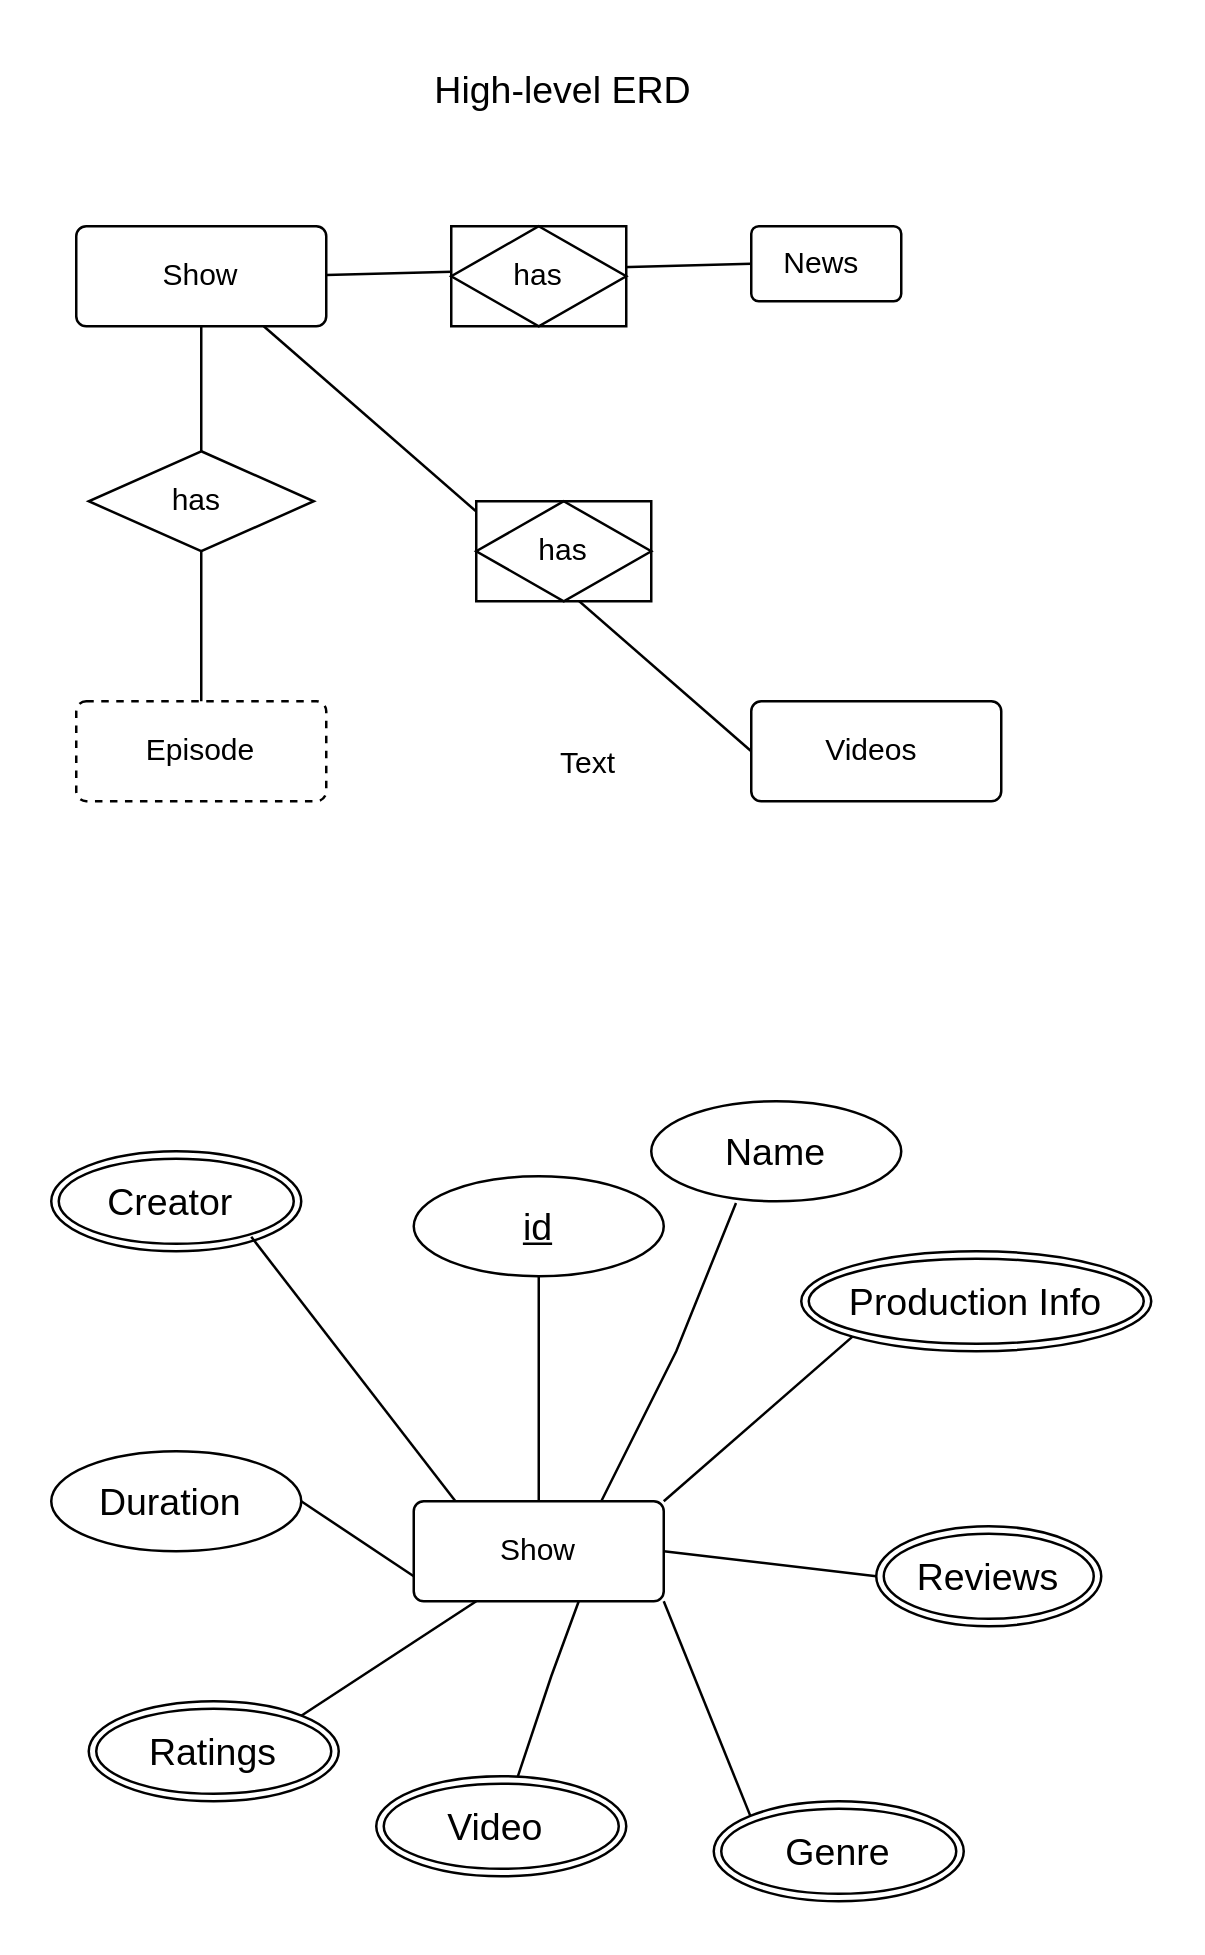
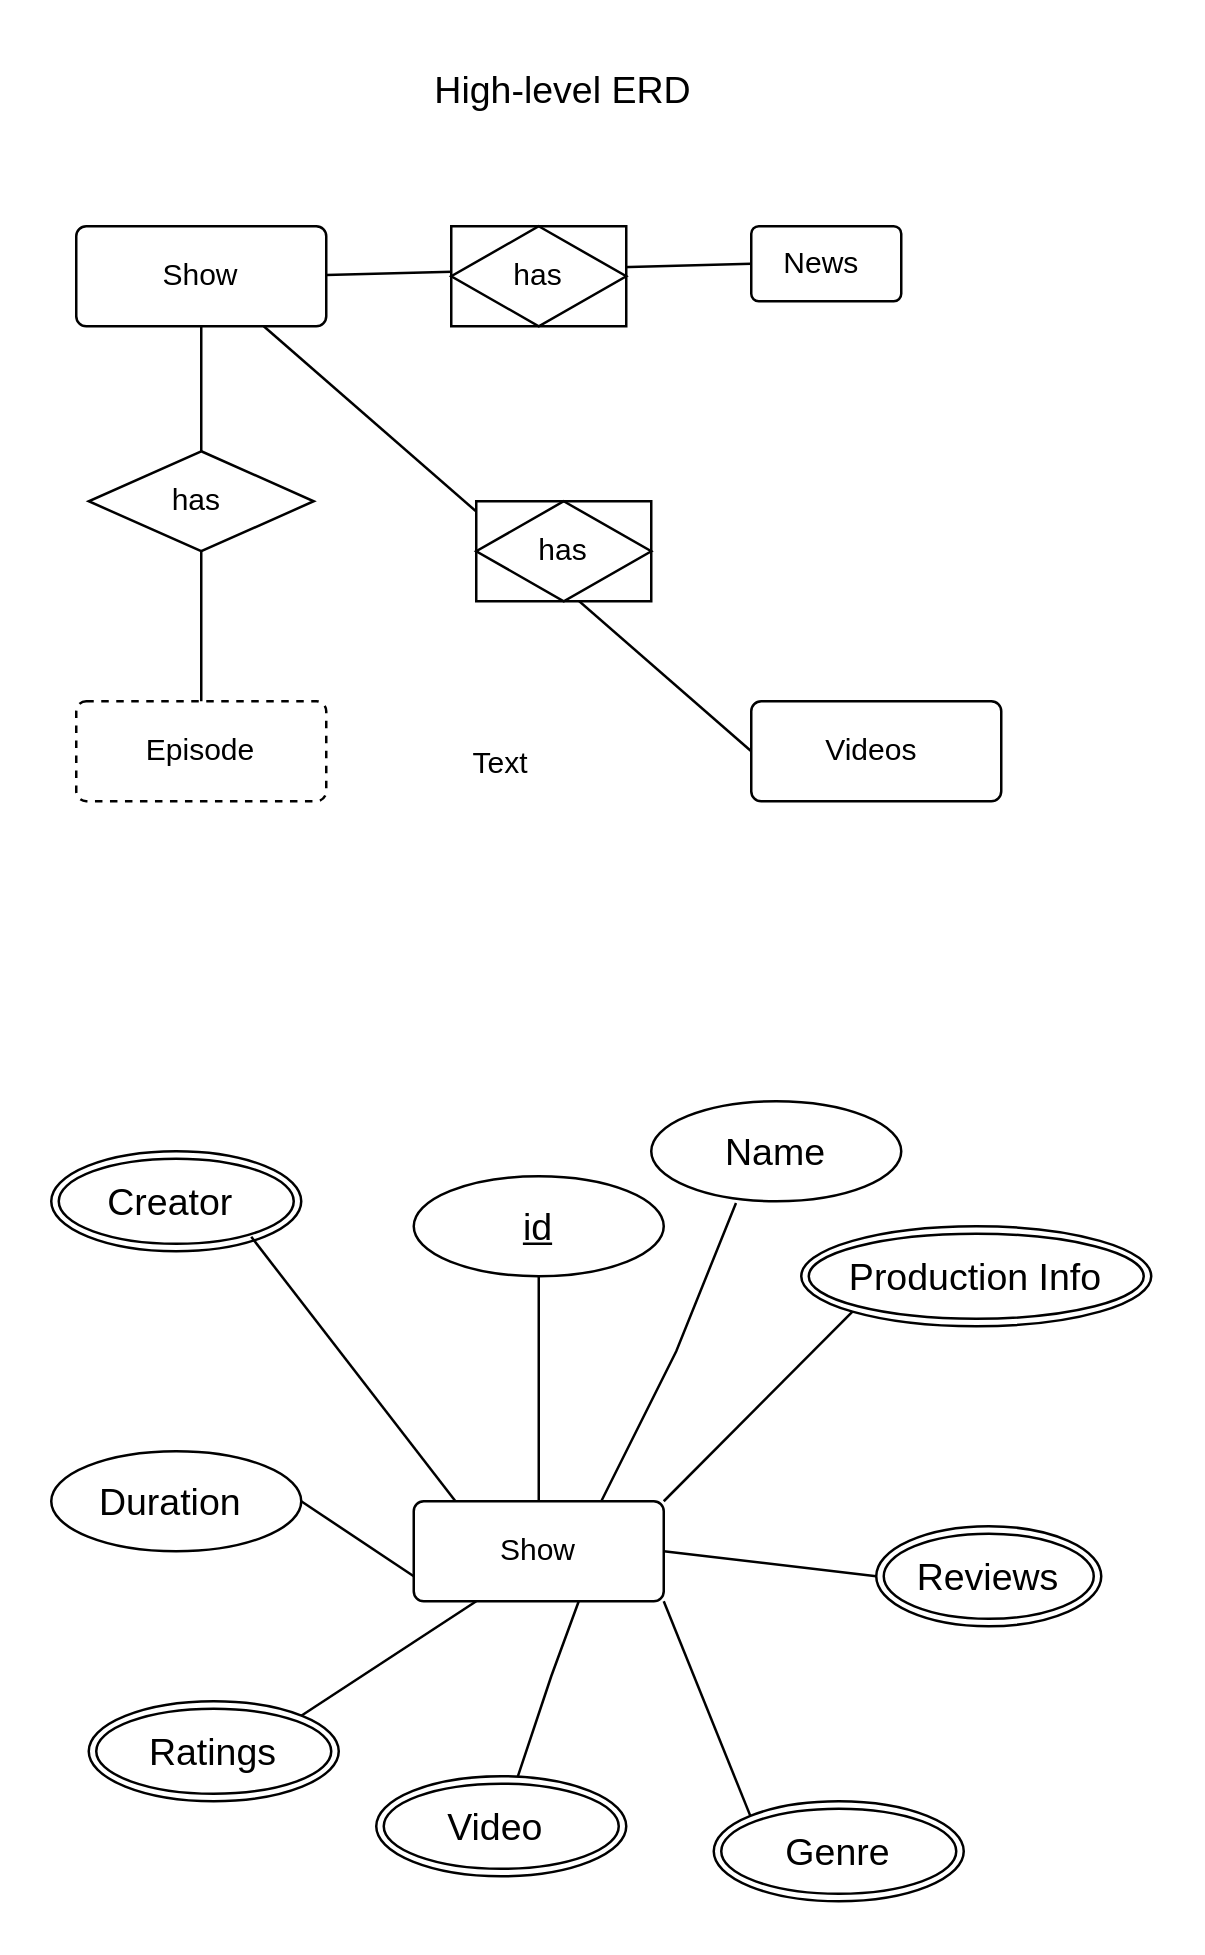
node "Text": moved (589, 764) -> (501, 764)
node "Production Info": moved (976, 1301) -> (976, 1276)
